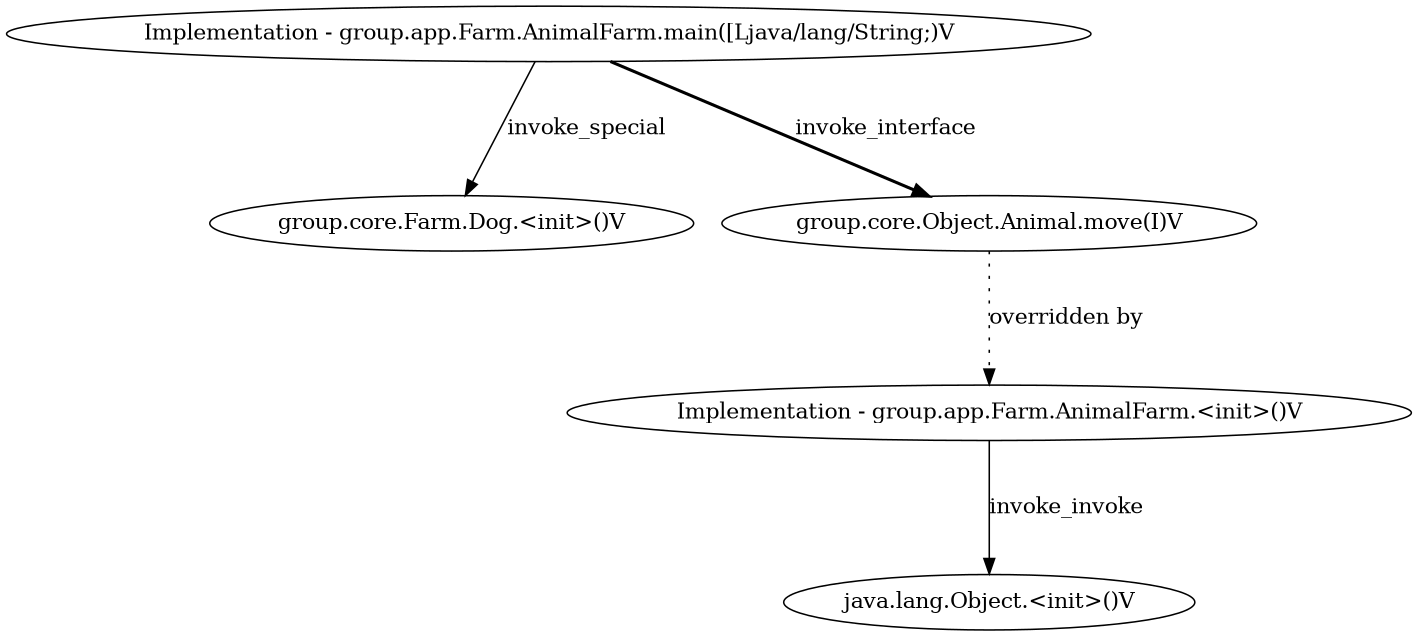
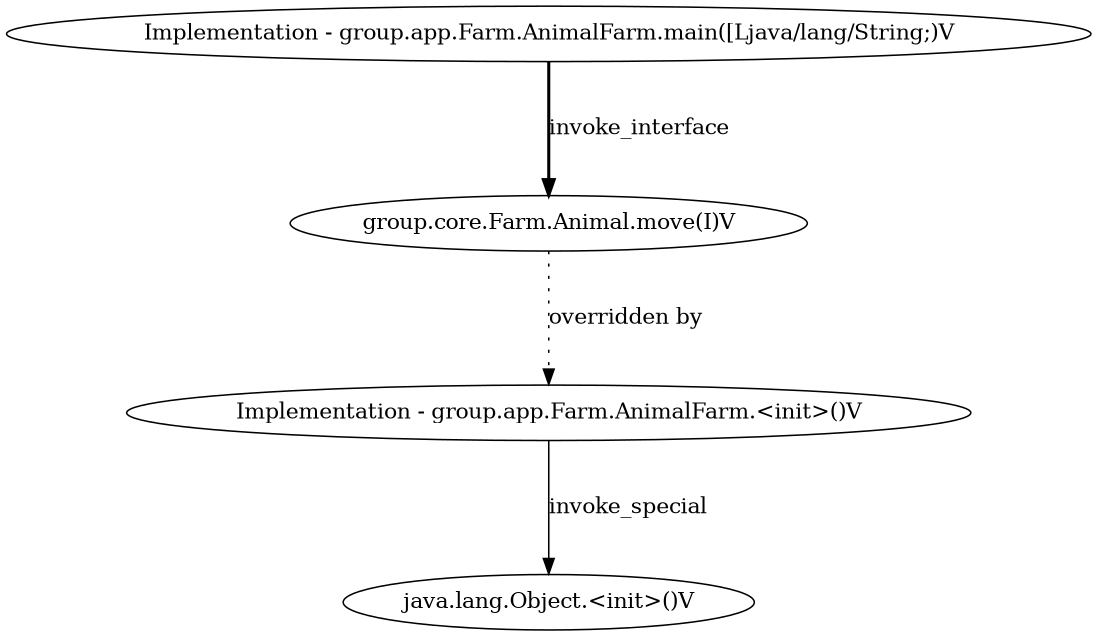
node "group.core.Farm.Dog.<init>()V": removed
node "group.core.Object.Animal.move(I)V": label "group.core.Object.Animal.move(I)V" -> "group.core.Farm.Animal.move(I)V"
edge "Implementation - group.app.Farm.AnimalFarm.<init>()V" -> "java.lang.Object.<init>()V": label "invoke_invoke" -> "invoke_special"
